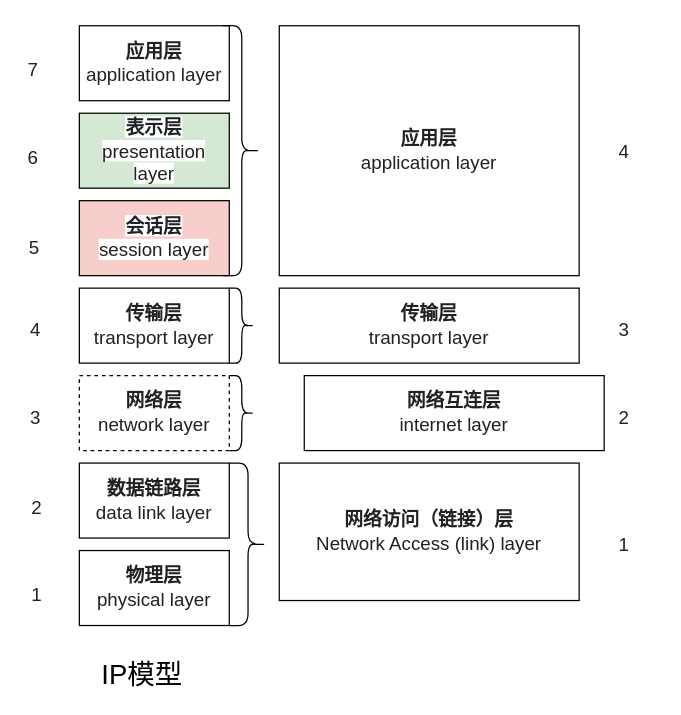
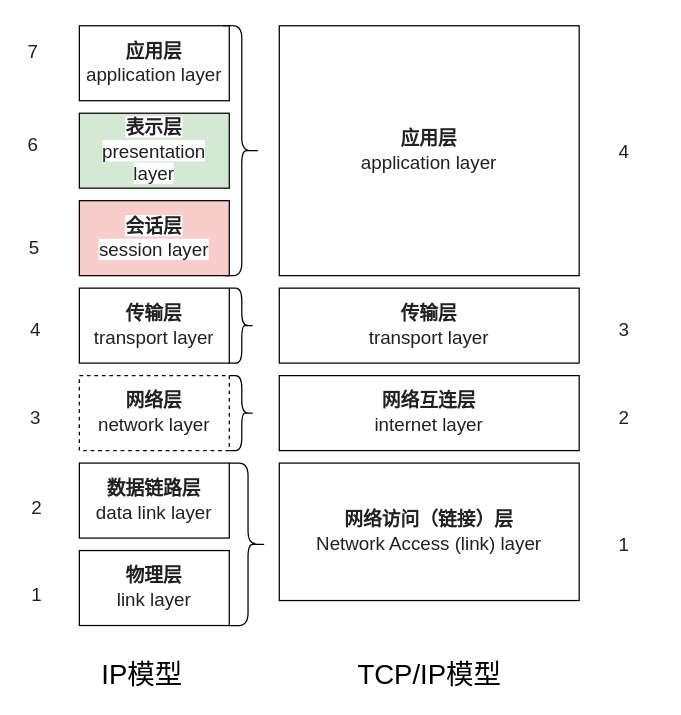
node "7": moved (44, 69) -> (44, 51)
node "6": moved (44, 157) -> (44, 144)
node "网络互连层internet layer": moved (454, 413) -> (429, 413)
node "物理层physical layer": label "物理层physical layer" -> "物理层link layer"
node "TCP/IP模型": added
